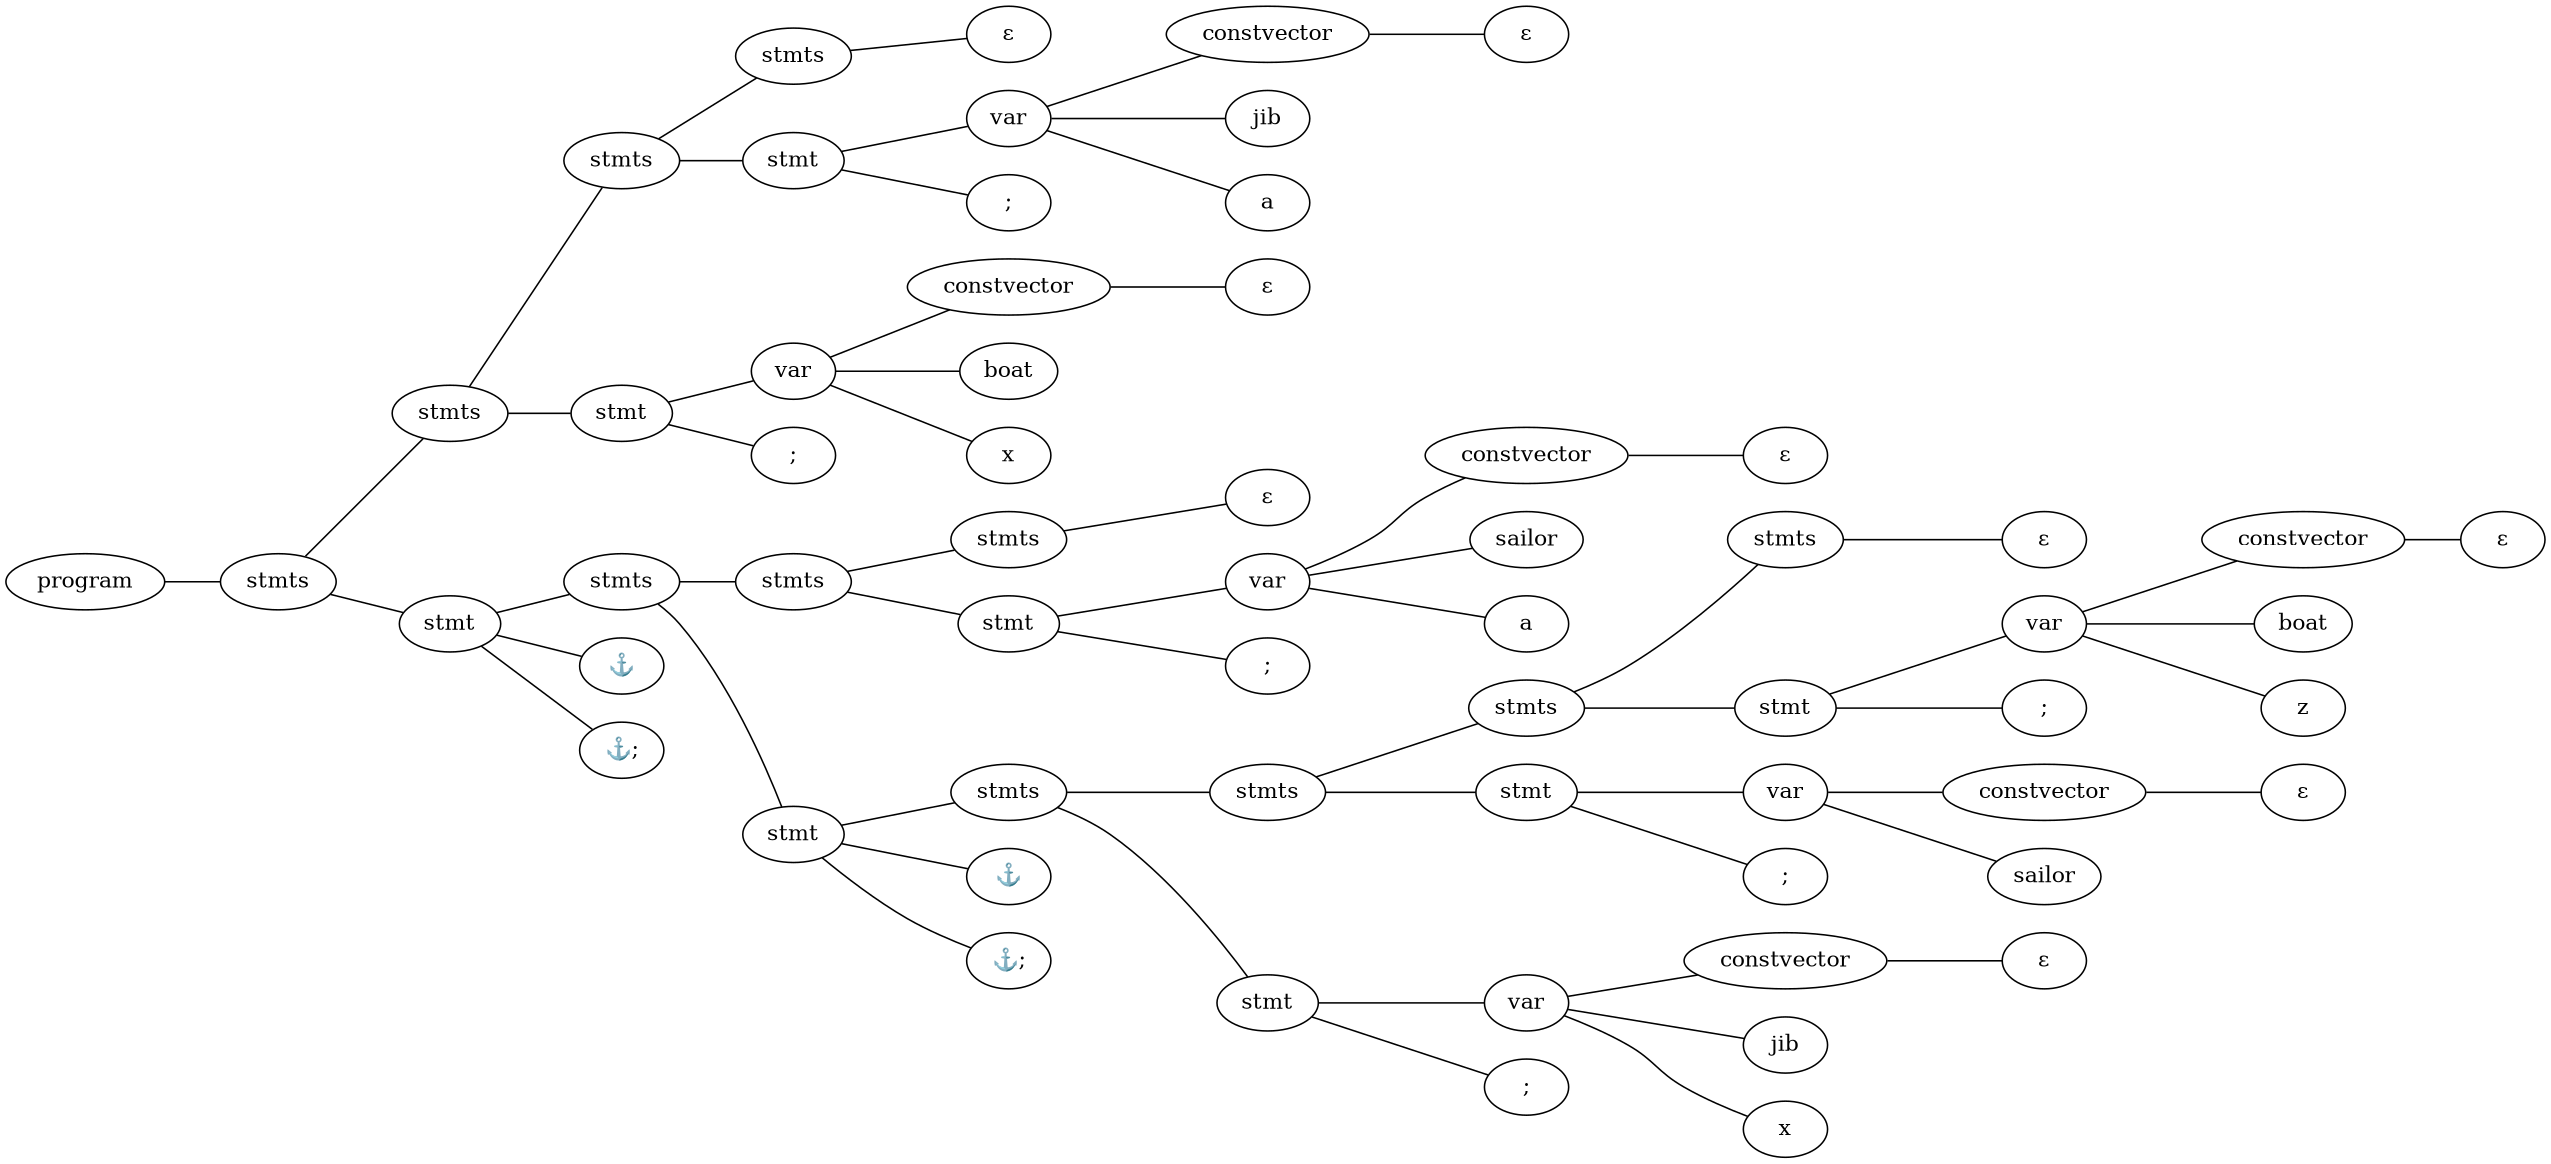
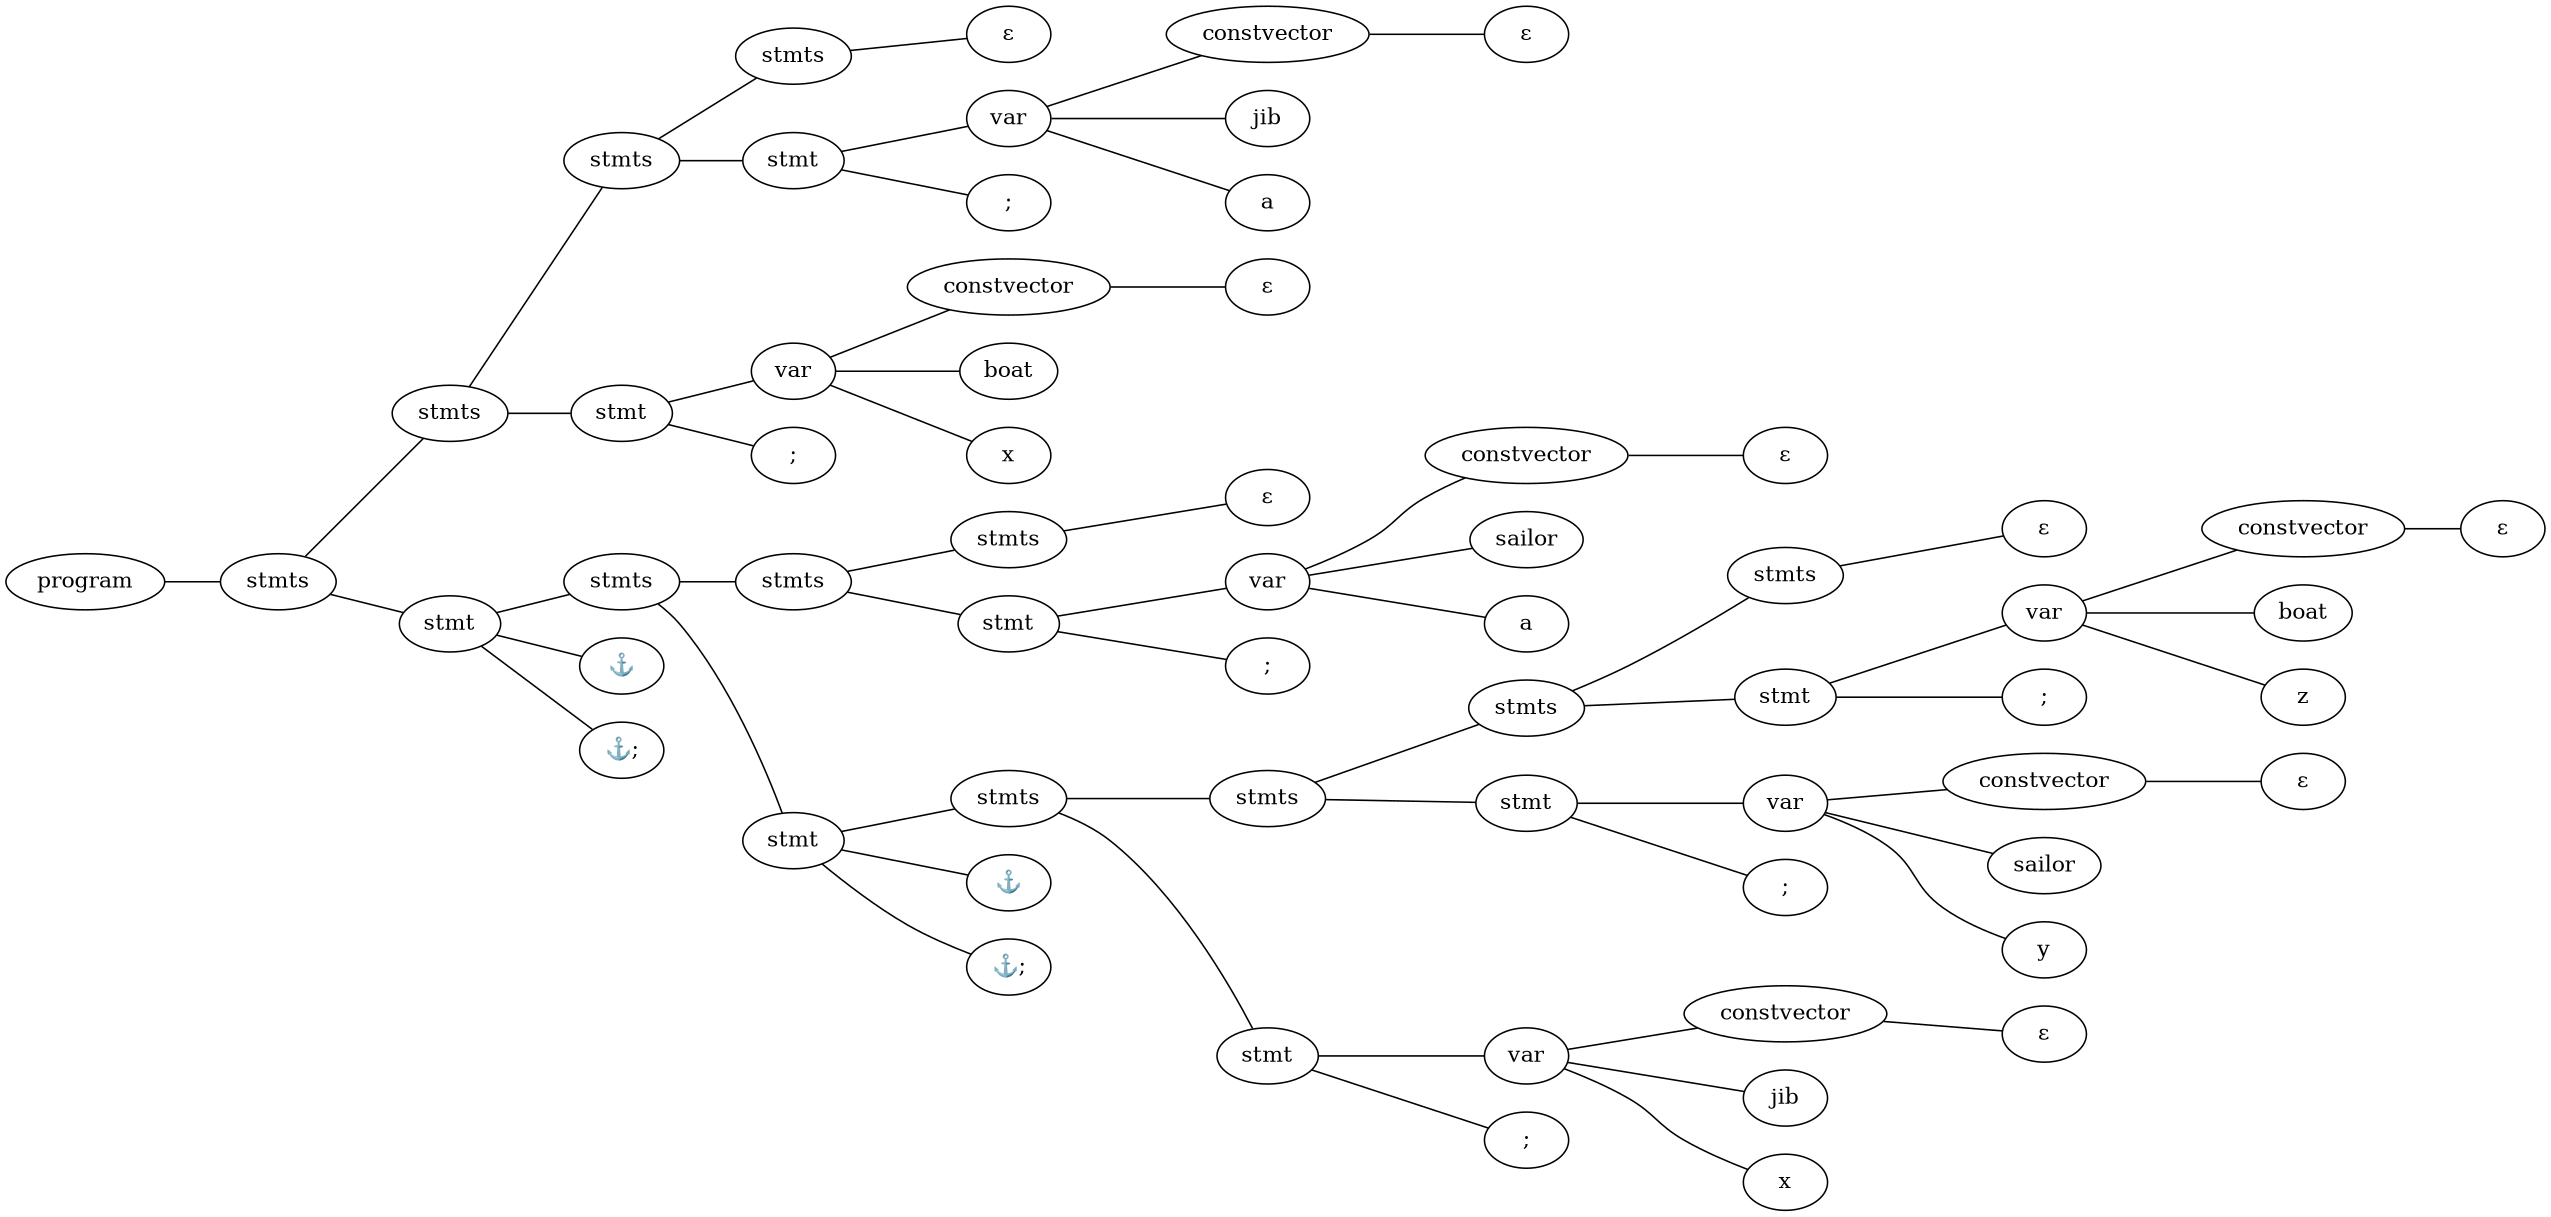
node "y": added
